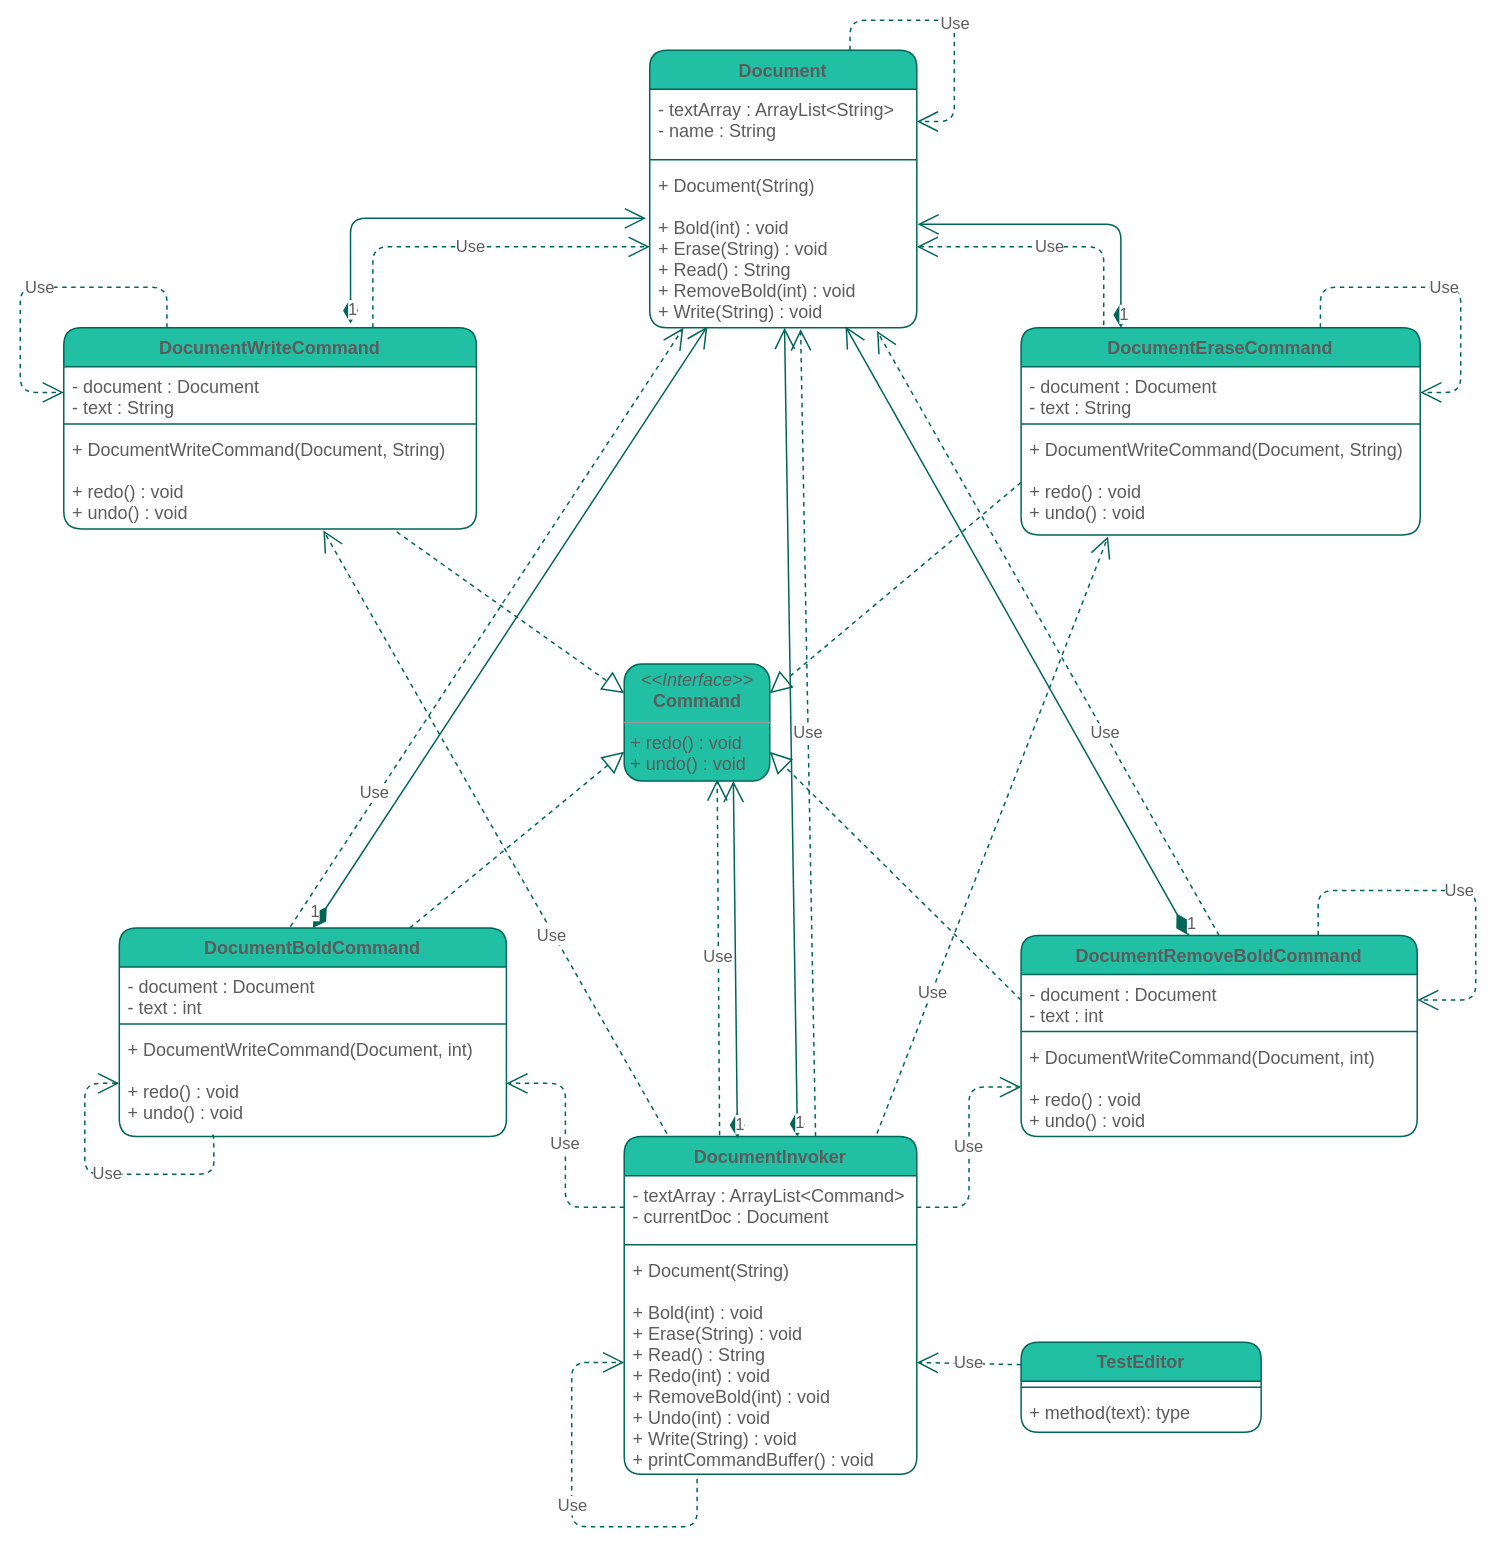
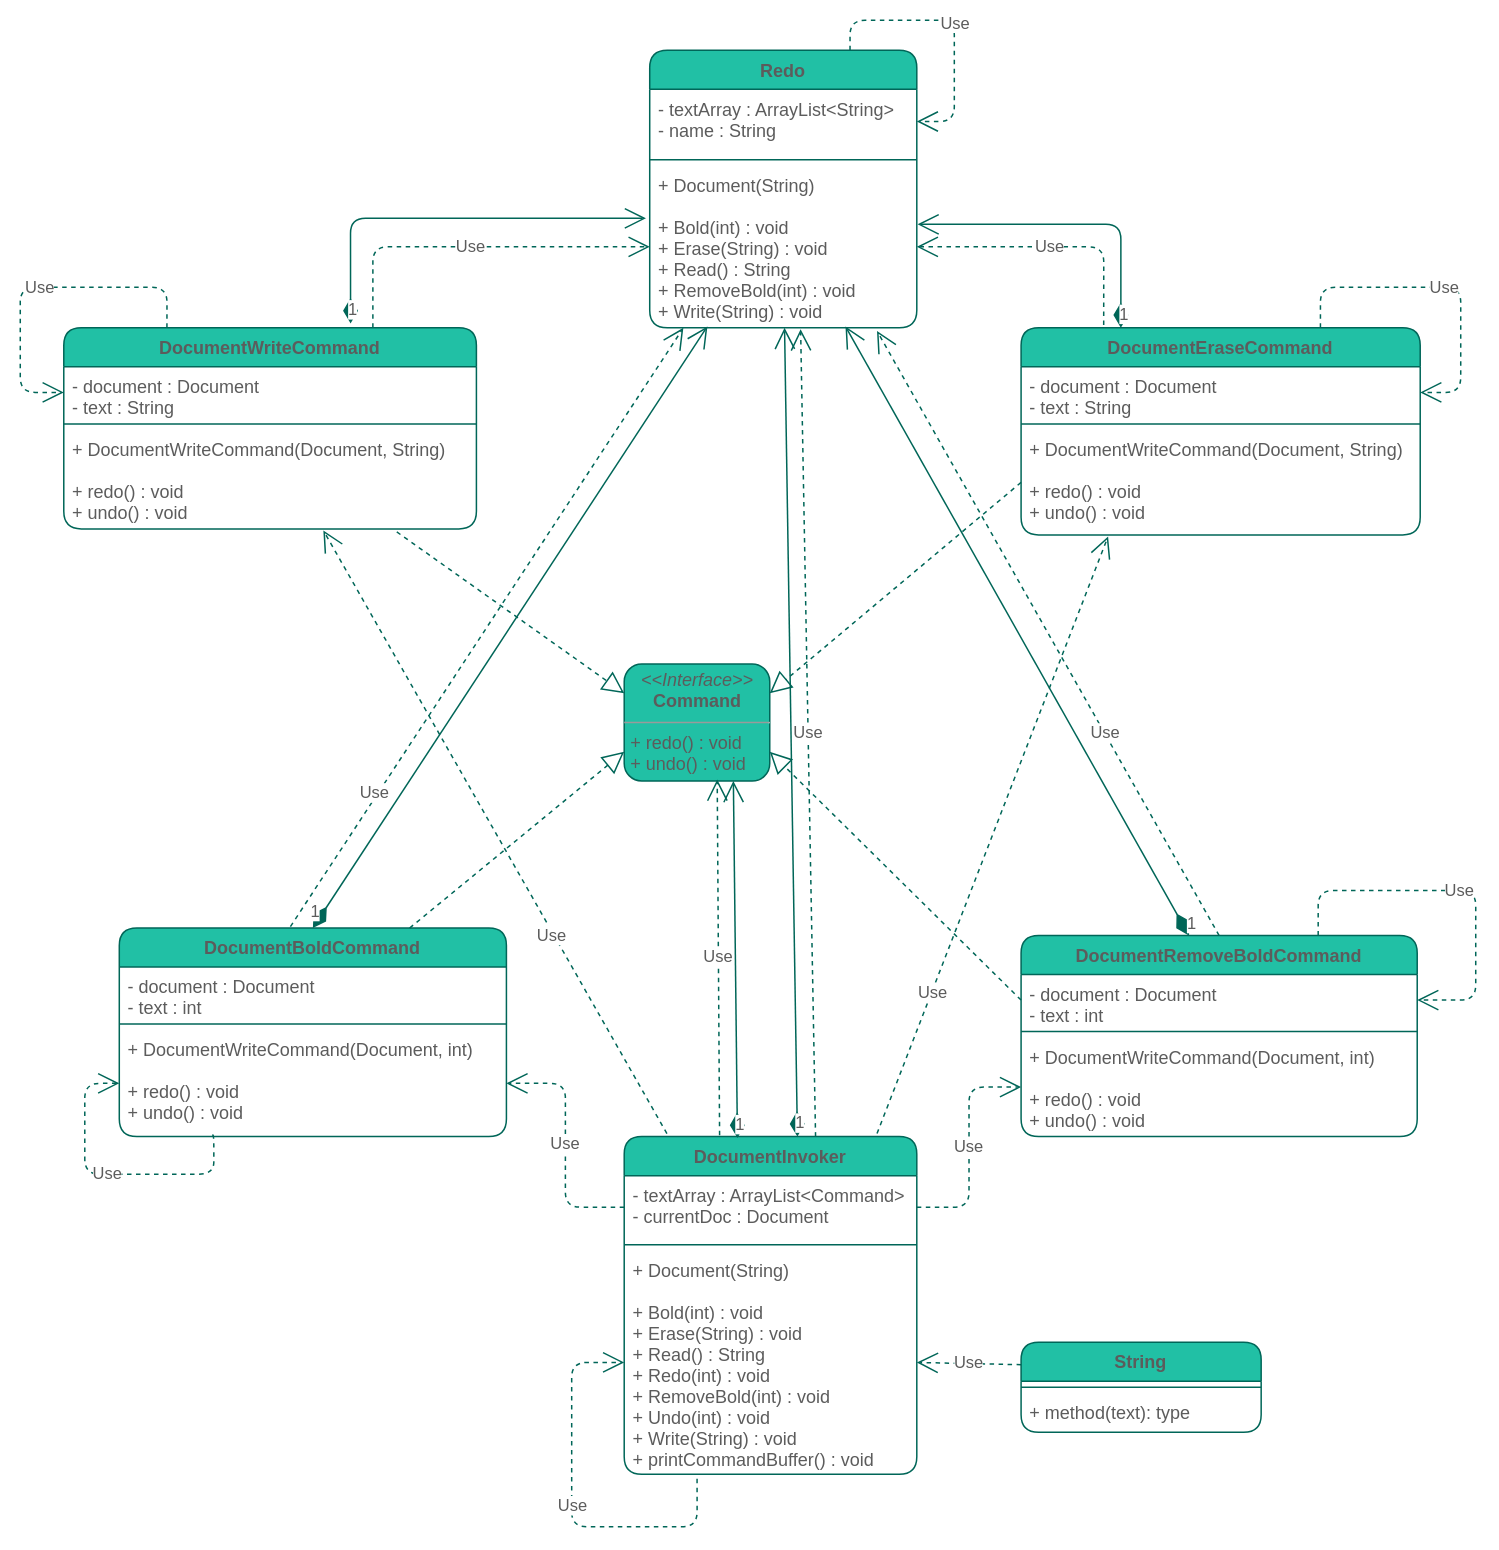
node "Document": label "Document" -> "Redo"
node "TestEditor": label "TestEditor" -> "String"
